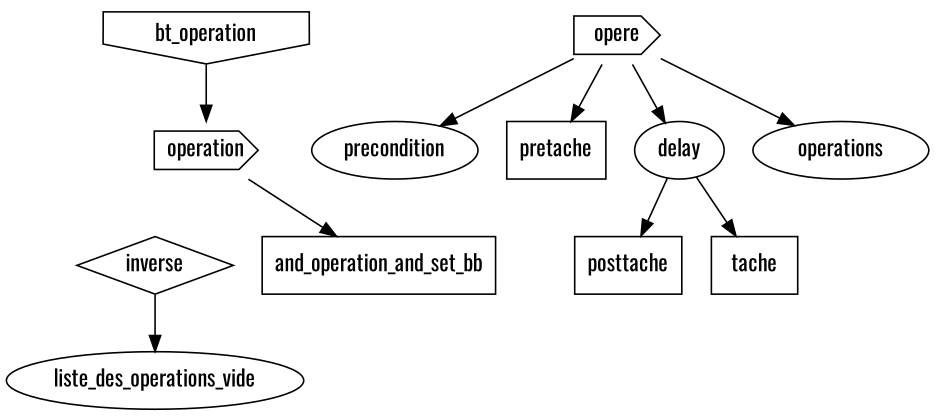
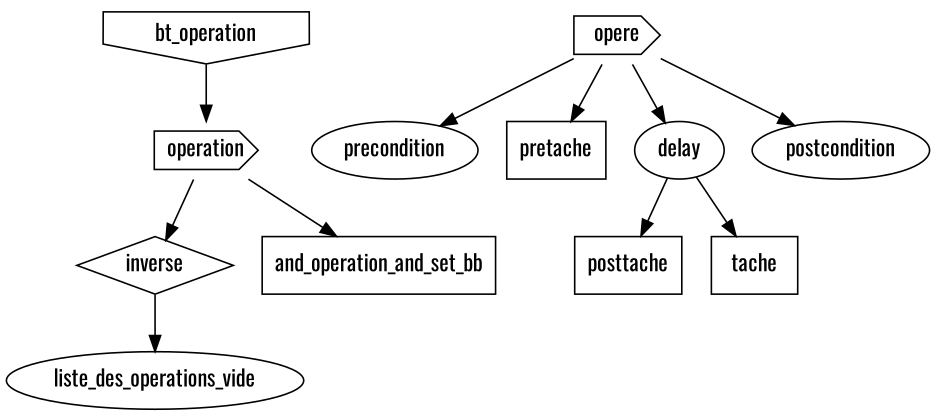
node "operations": label "operations" -> "postcondition"
edge "operation" -> "inverse": added
